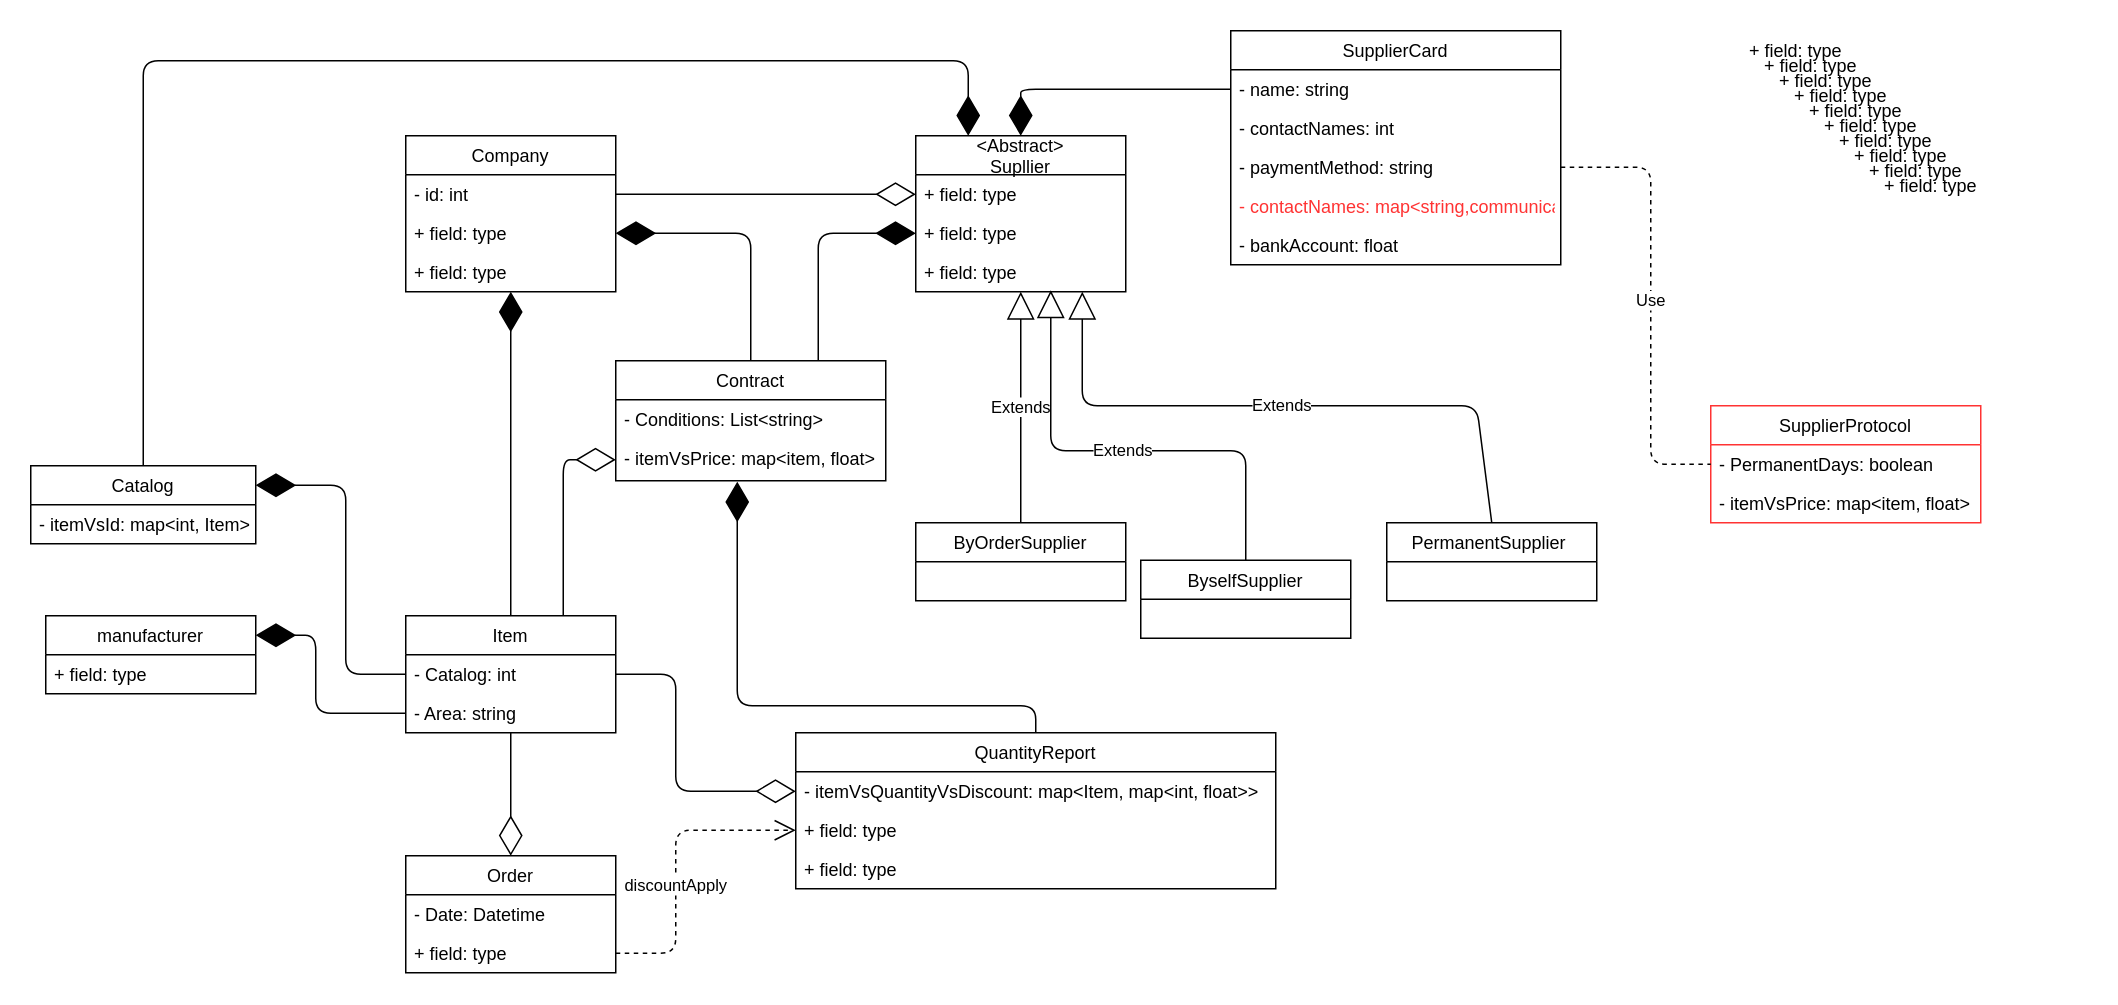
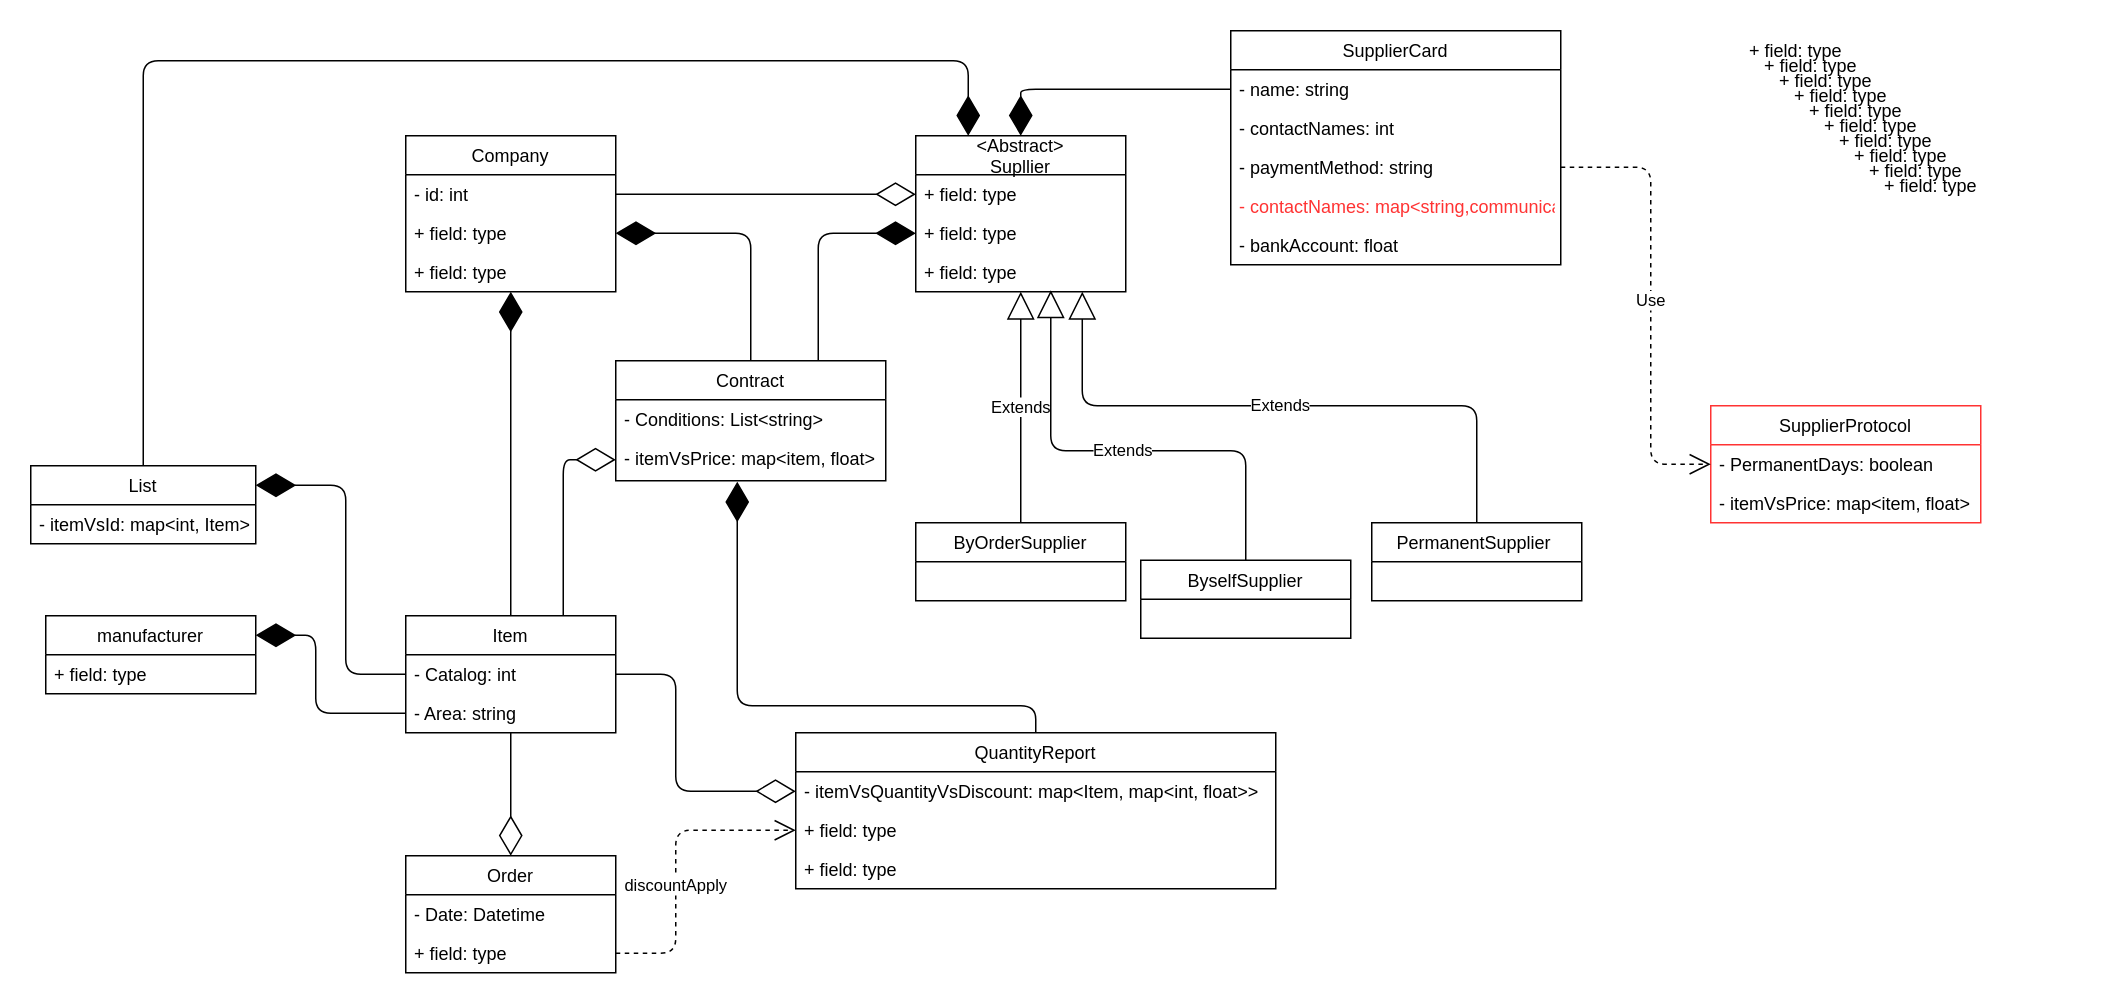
edge "- paymentMethod: string" -- "- PermanentDays: boolean": arrowhead none -> open
node "Catalog": label "Catalog" -> "List"
node "PermanentSupplier": moved (1492, 562) -> (1477, 562)
